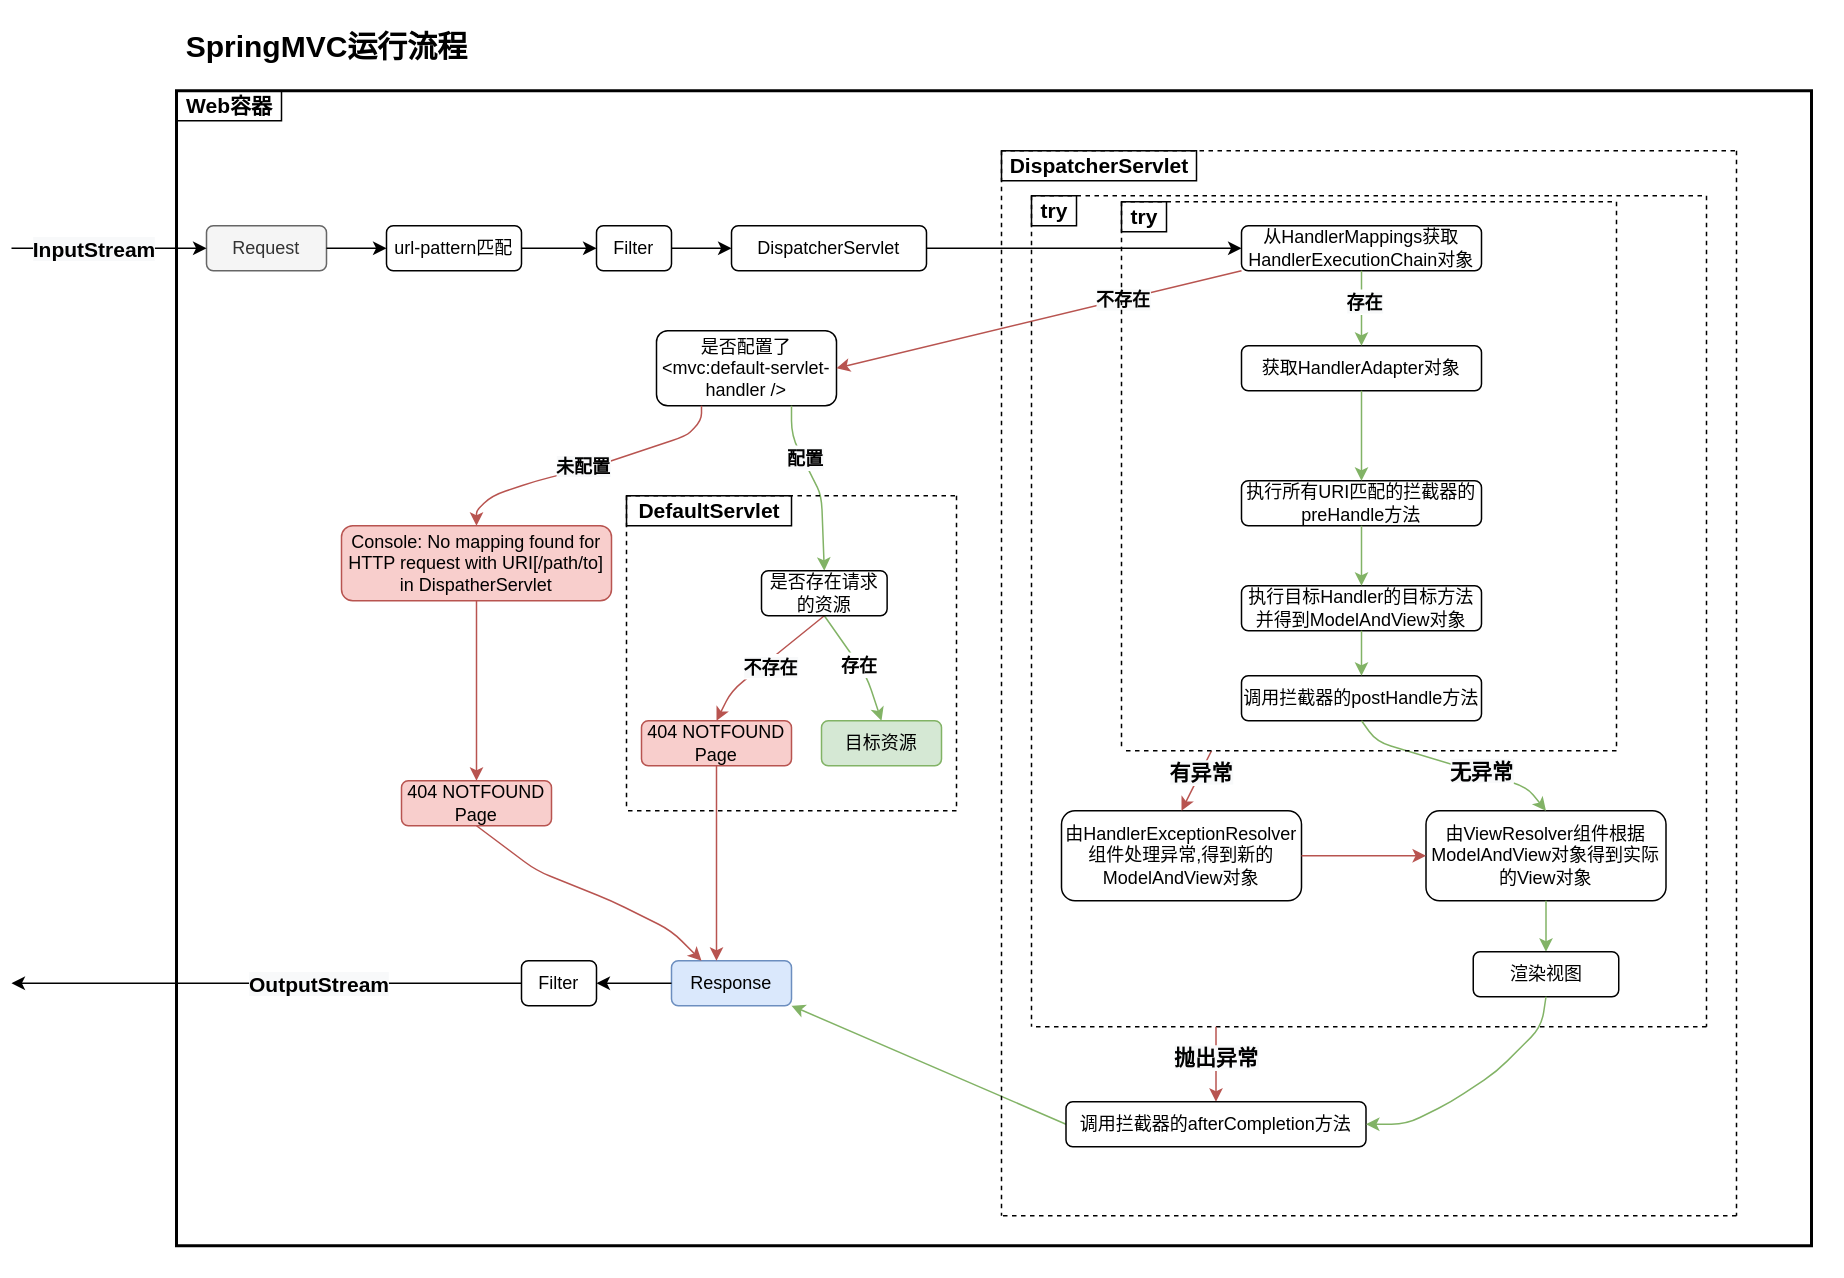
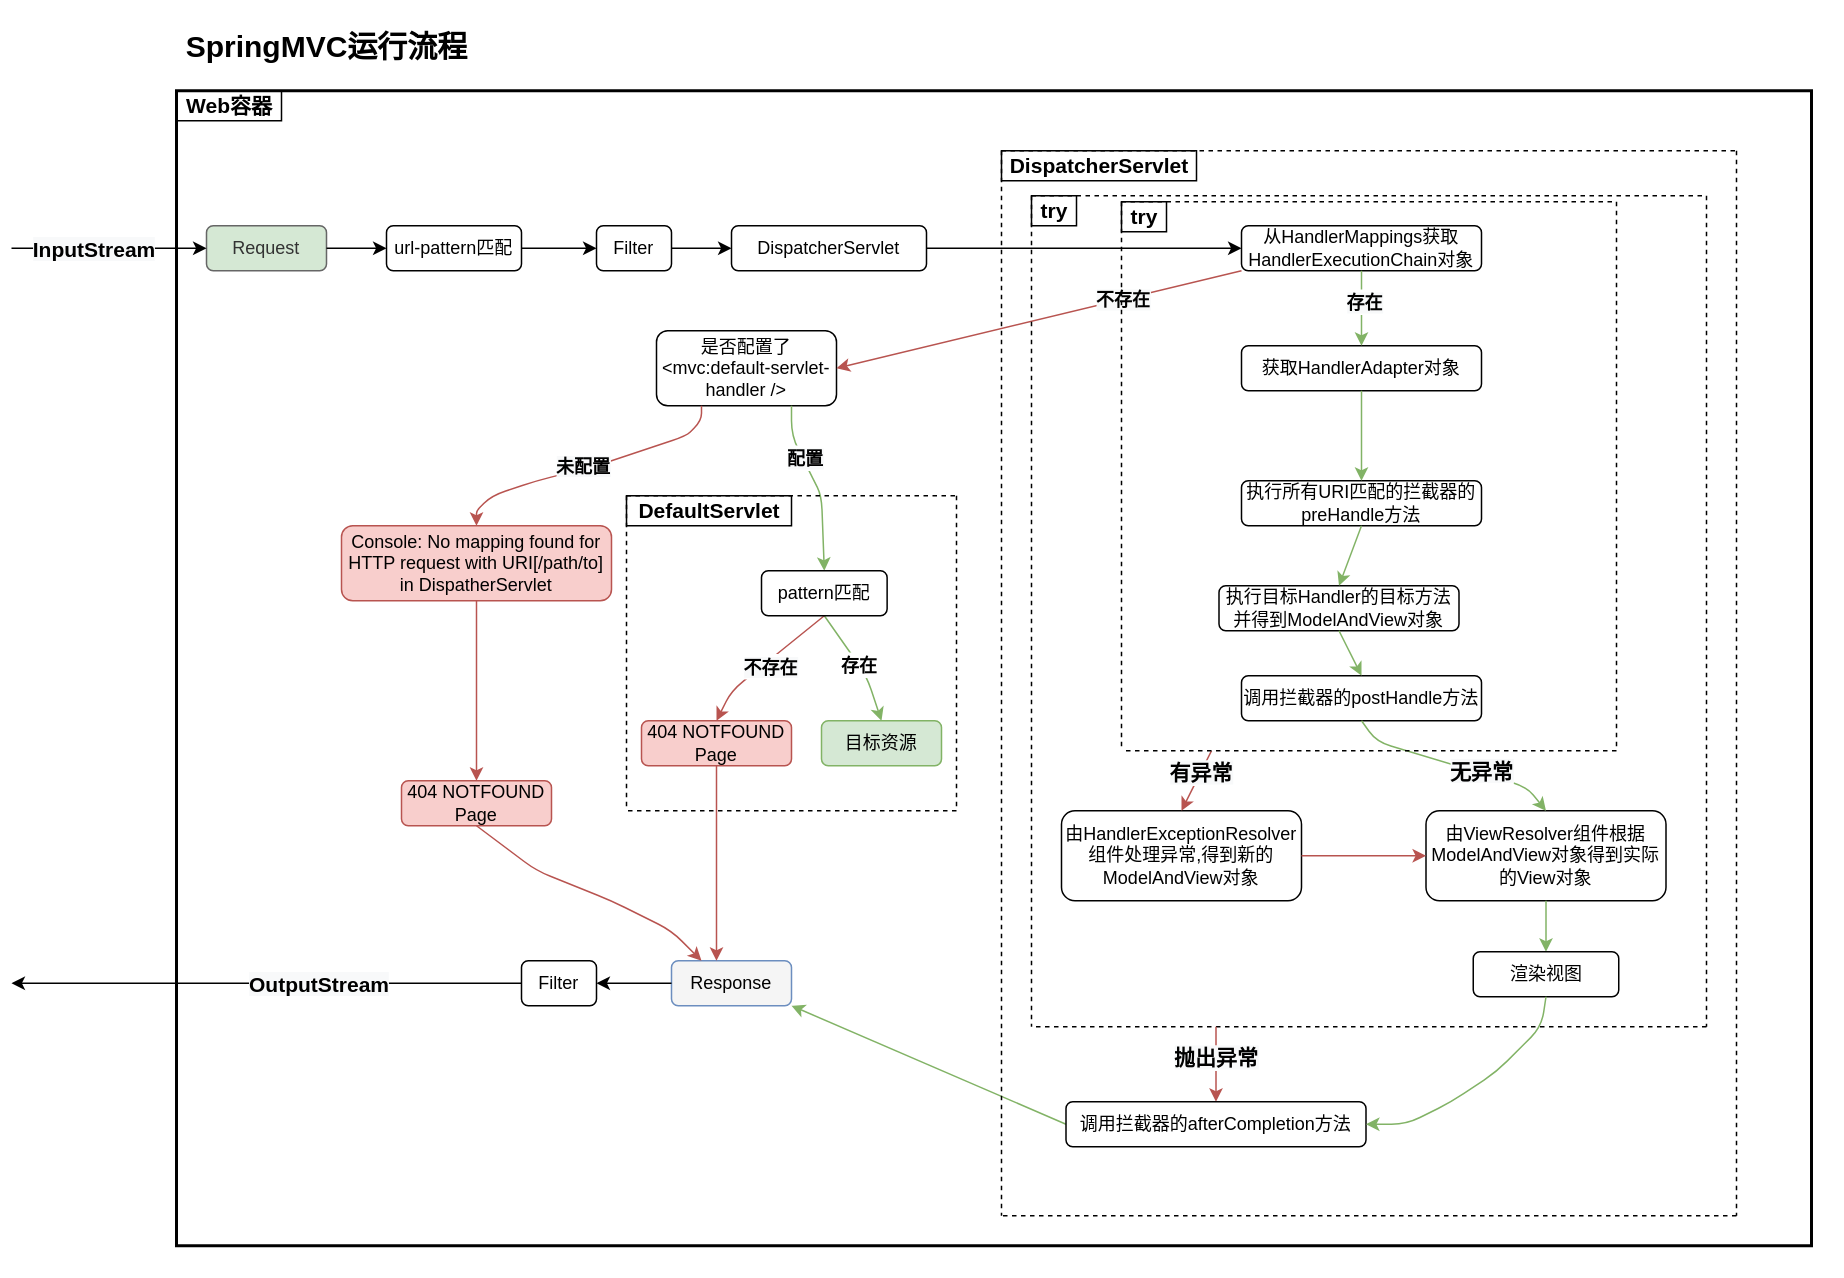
node "Request": fillcolor #f5f5f5 -> #d5e8d4
node "是否存在请求的资源": label "是否存在请求的资源" -> "pattern匹配"
node "执行目标Handler的目标方法并得到ModelAndView对象": moved (1361, 608) -> (1339, 608)
node "Response": fillcolor #dae8fc -> #f5f5f5
